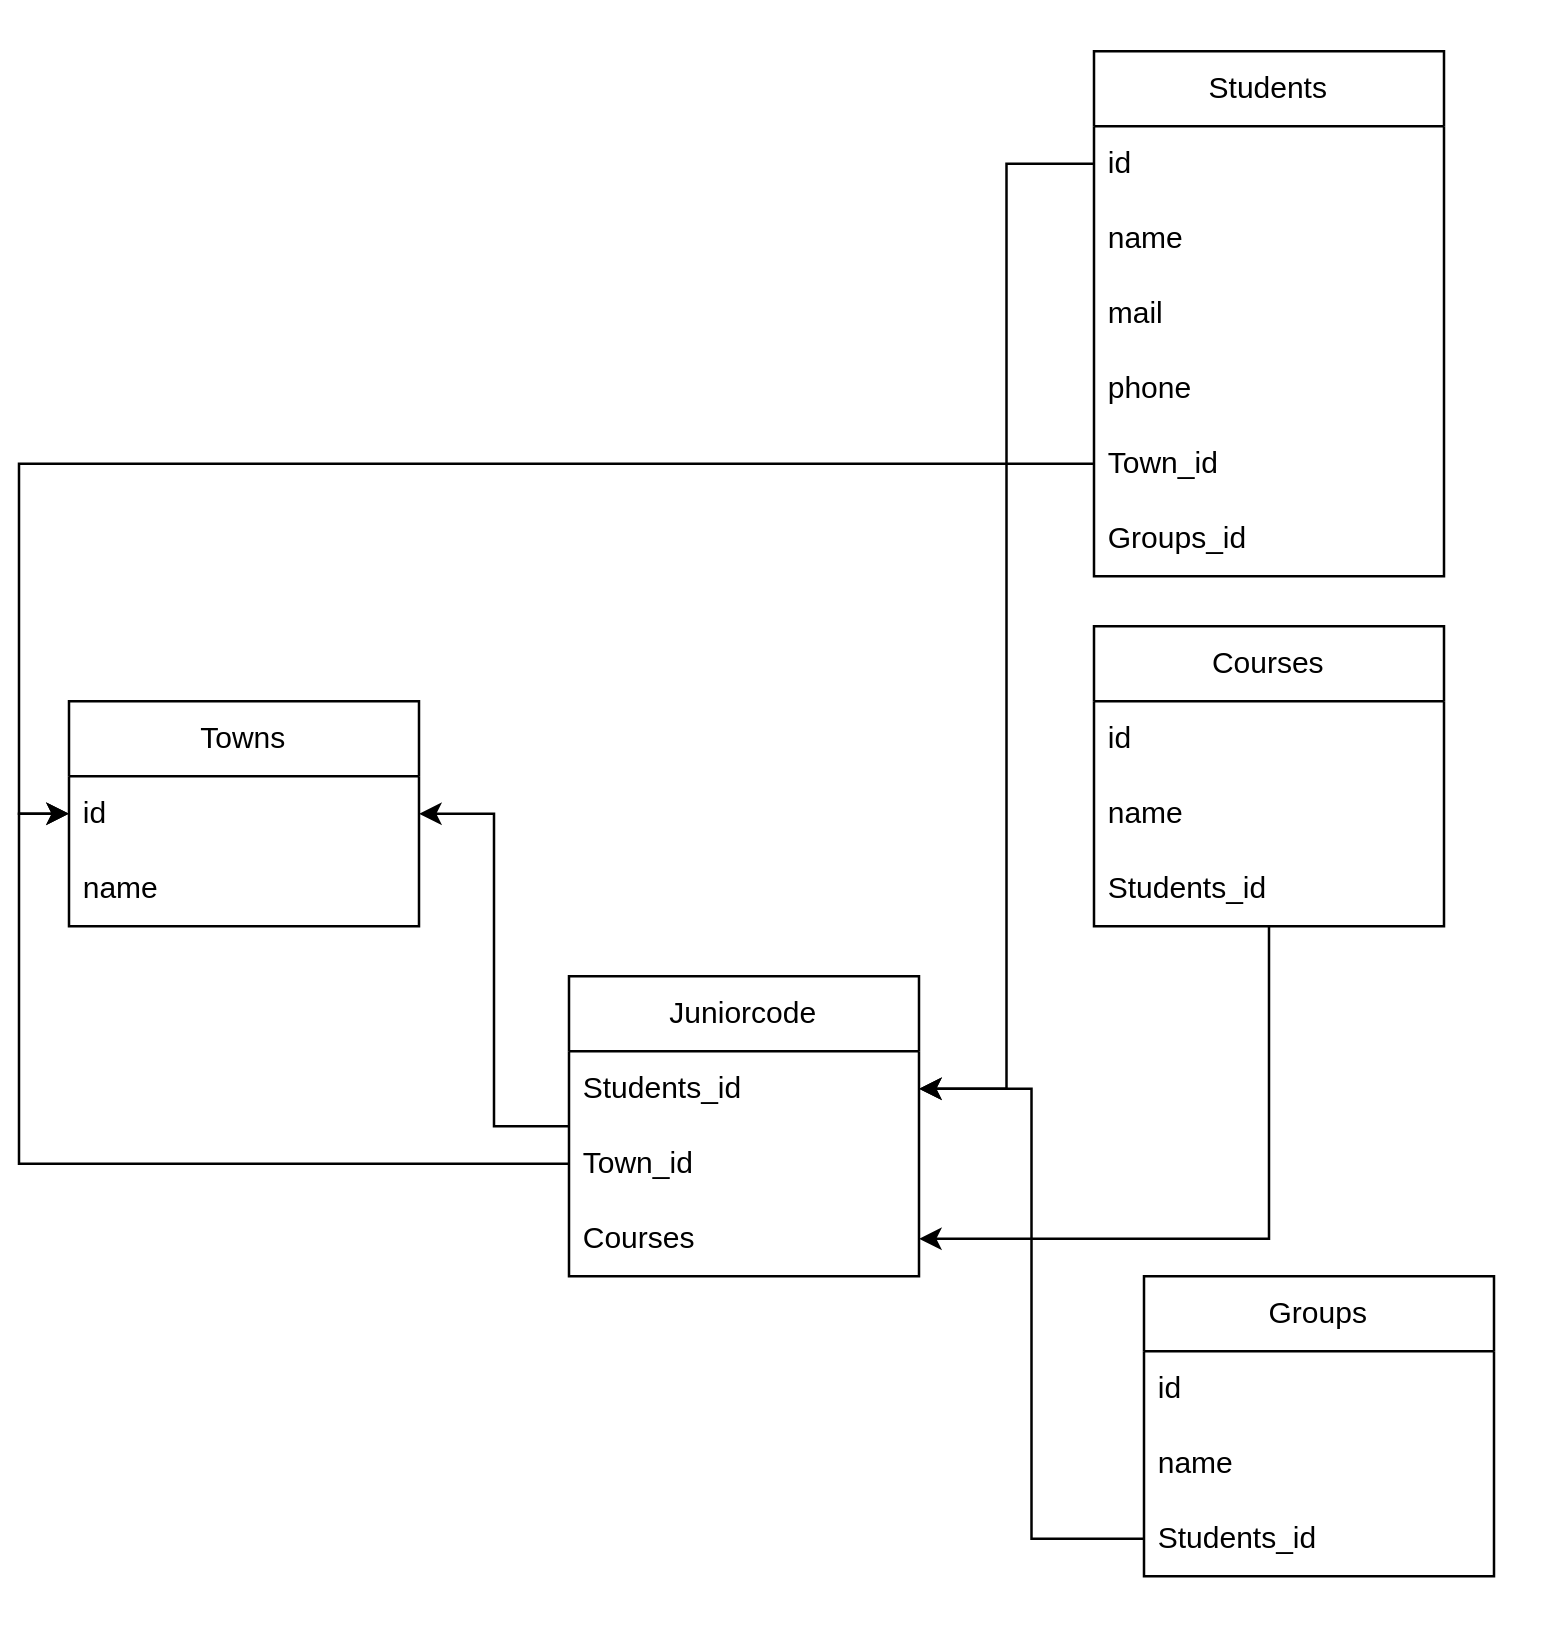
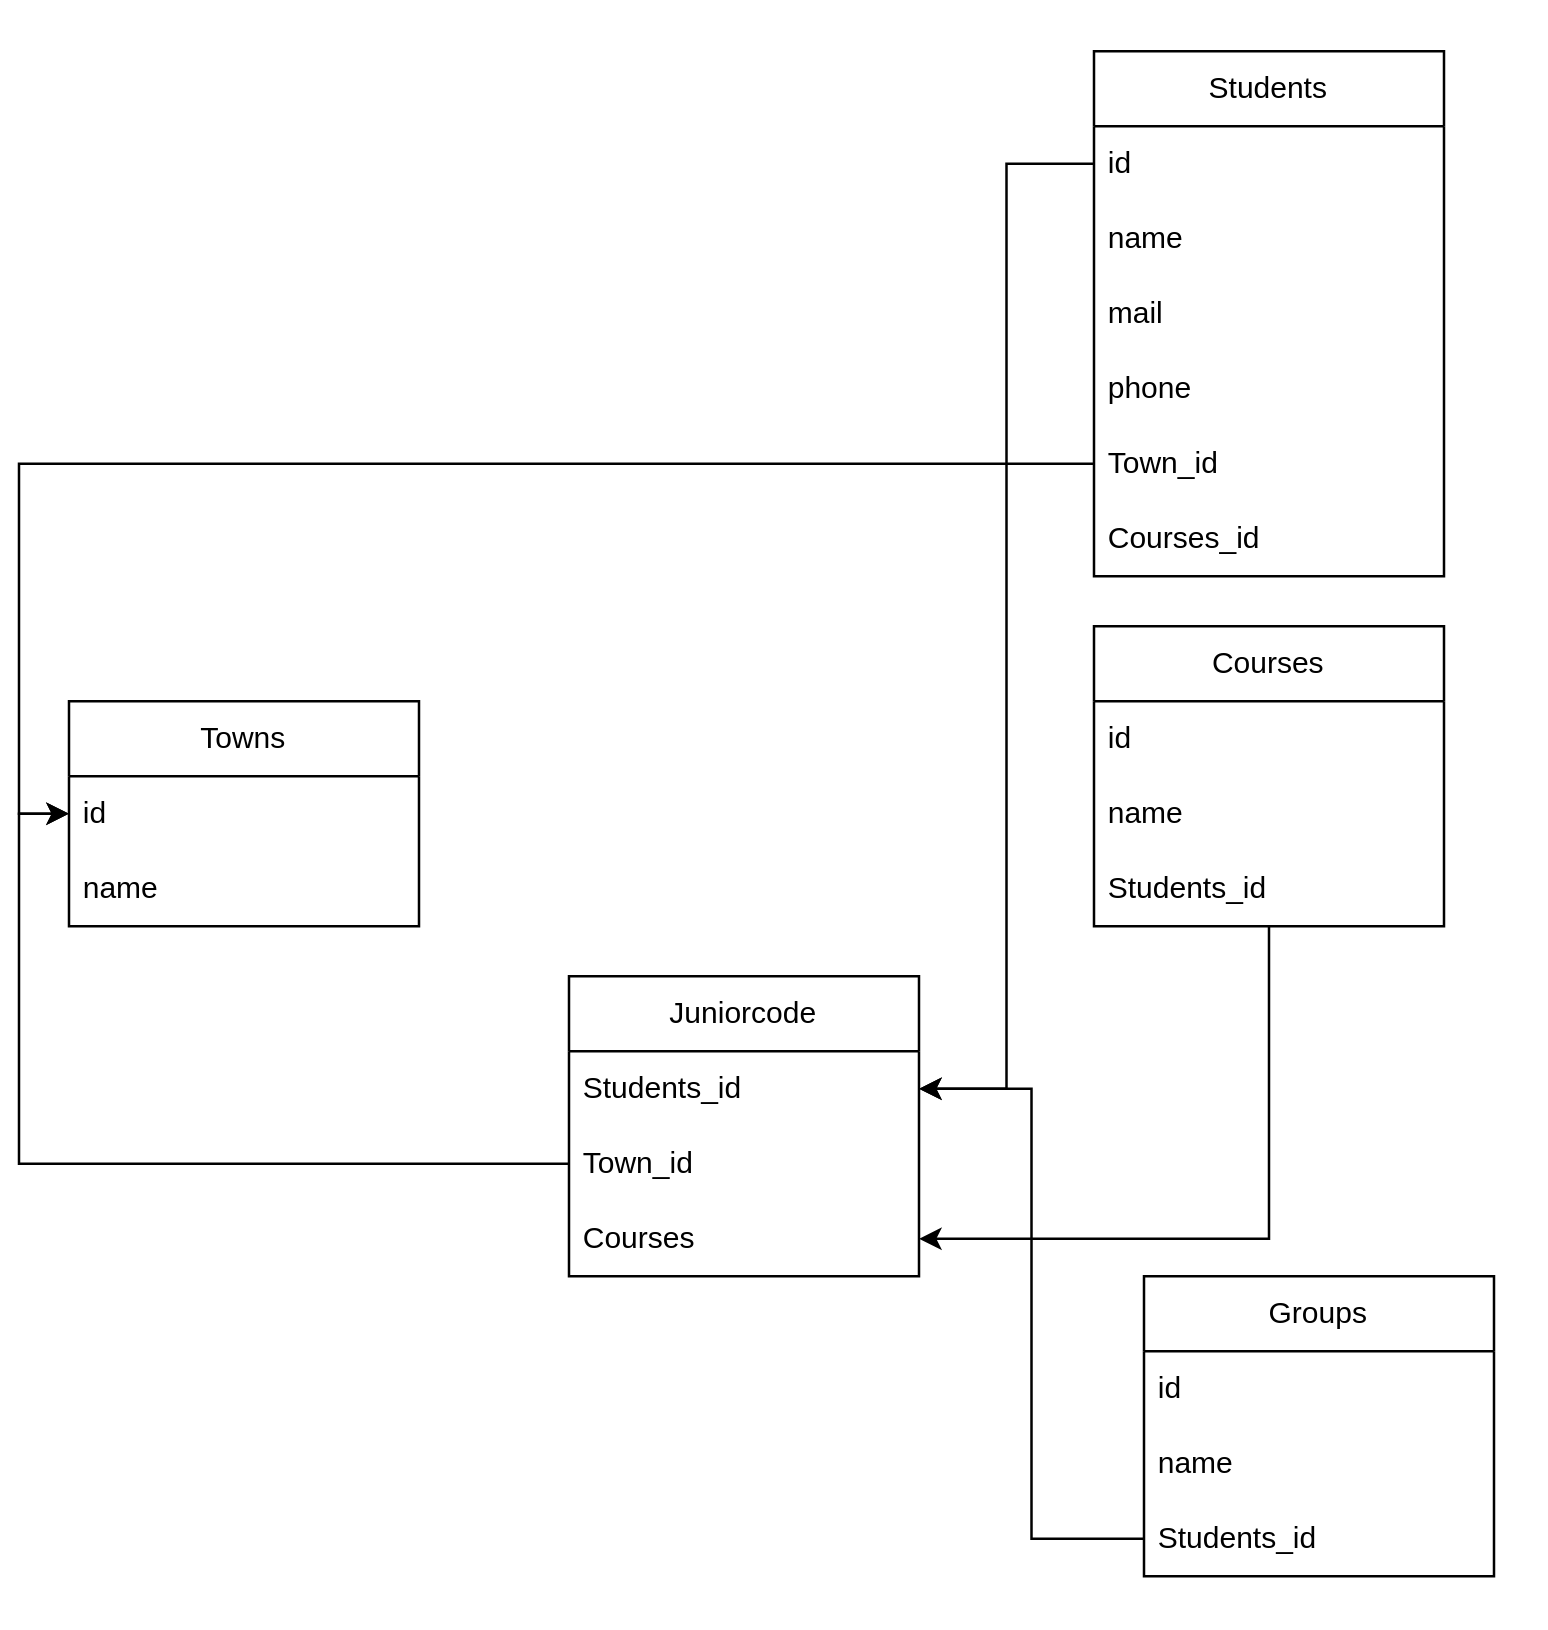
node "Groups_id": label "Groups_id" -> "Courses_id"
edge "Juniorcode" -> "Towns": removed
